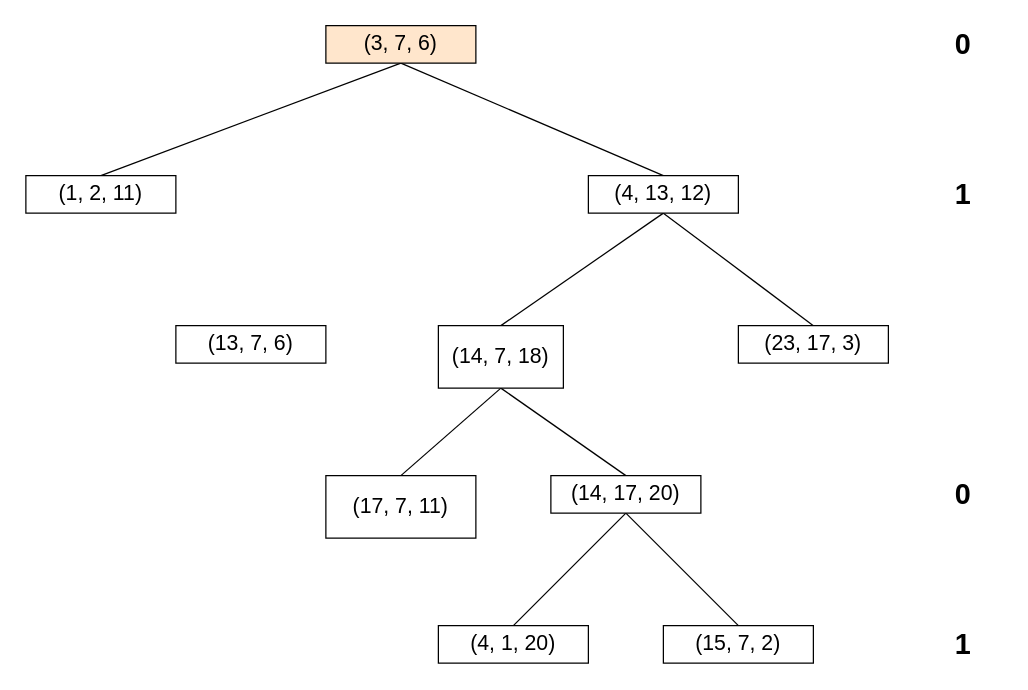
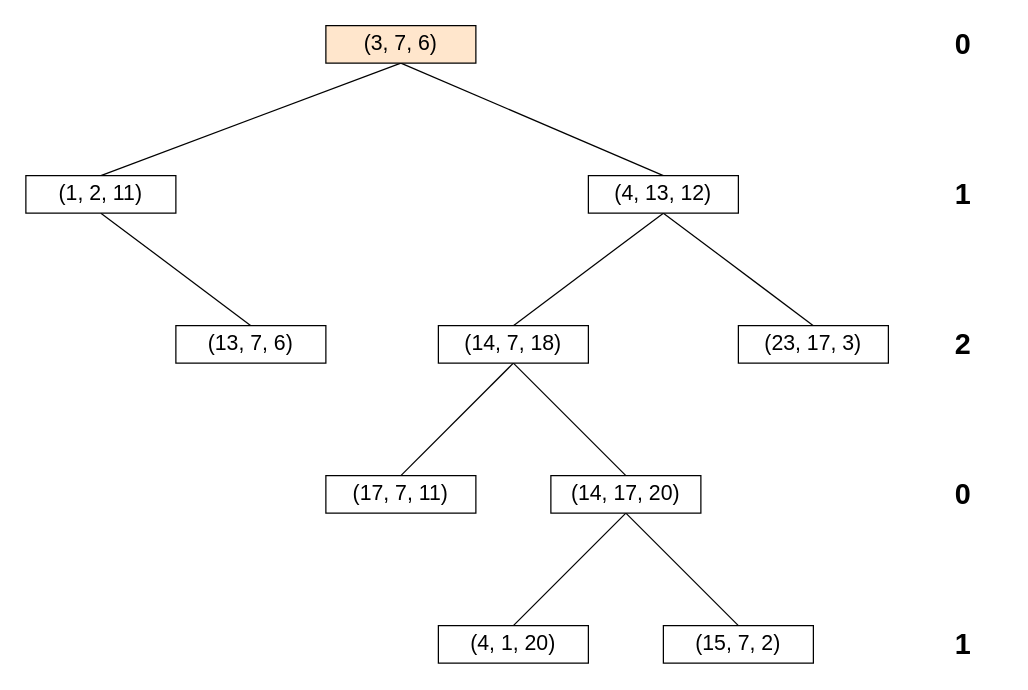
edge "(1, 2, 11)" -- "(13, 7, 6)": added
node "2": added
node "(14, 7, 18)": size 125x63 -> 150x38
node "(17, 7, 11)": size 150x63 -> 150x38
